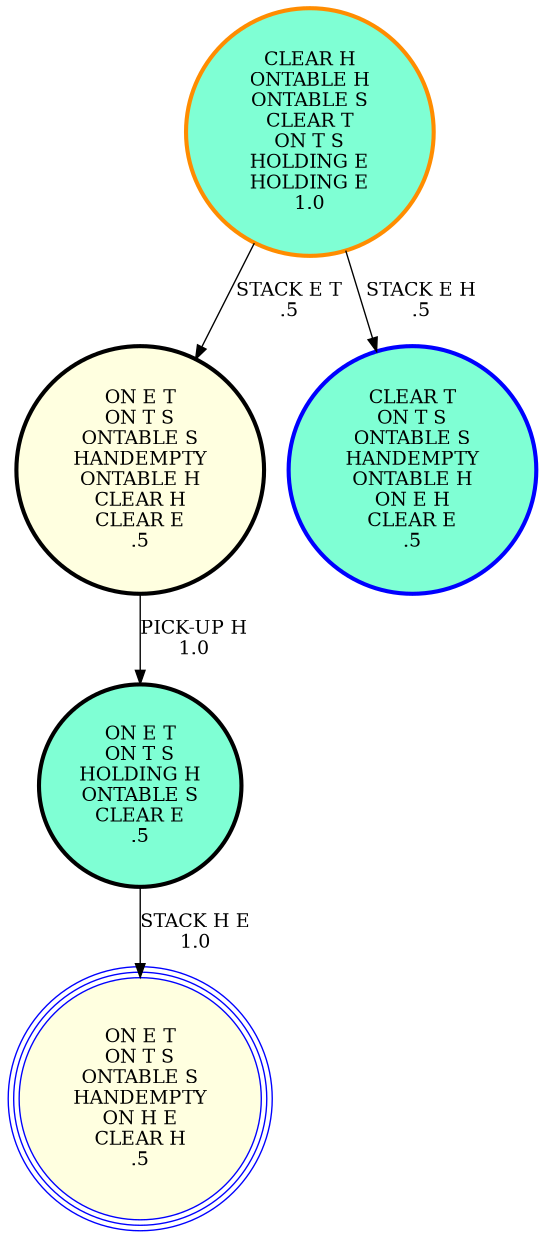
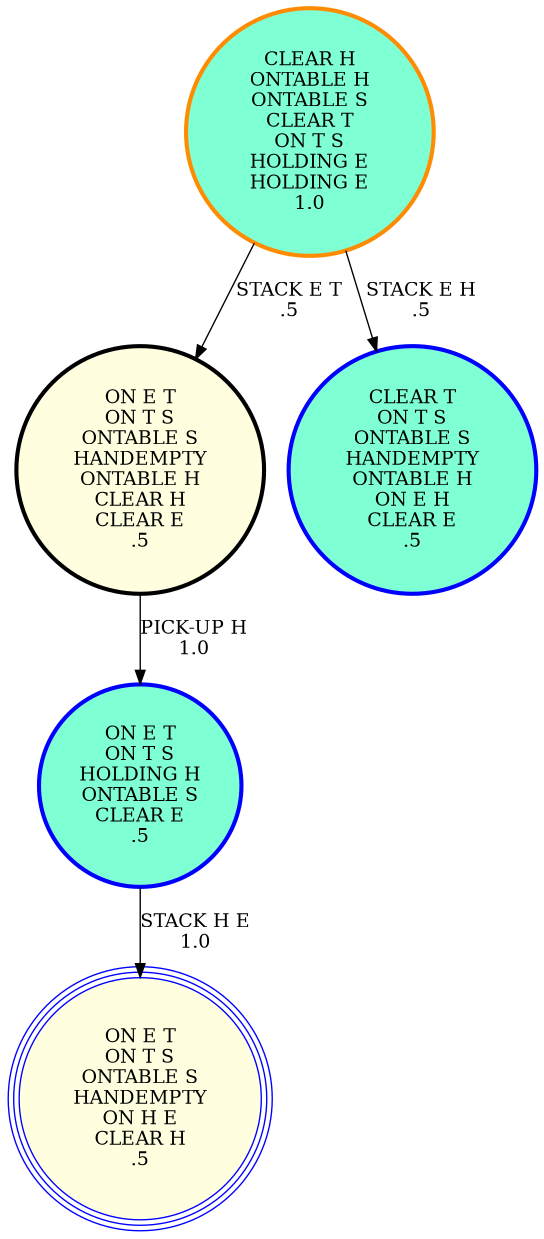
node "ON E T ON T S HOLDING H ONTABLE S CLEAR E .5": color black -> blue
